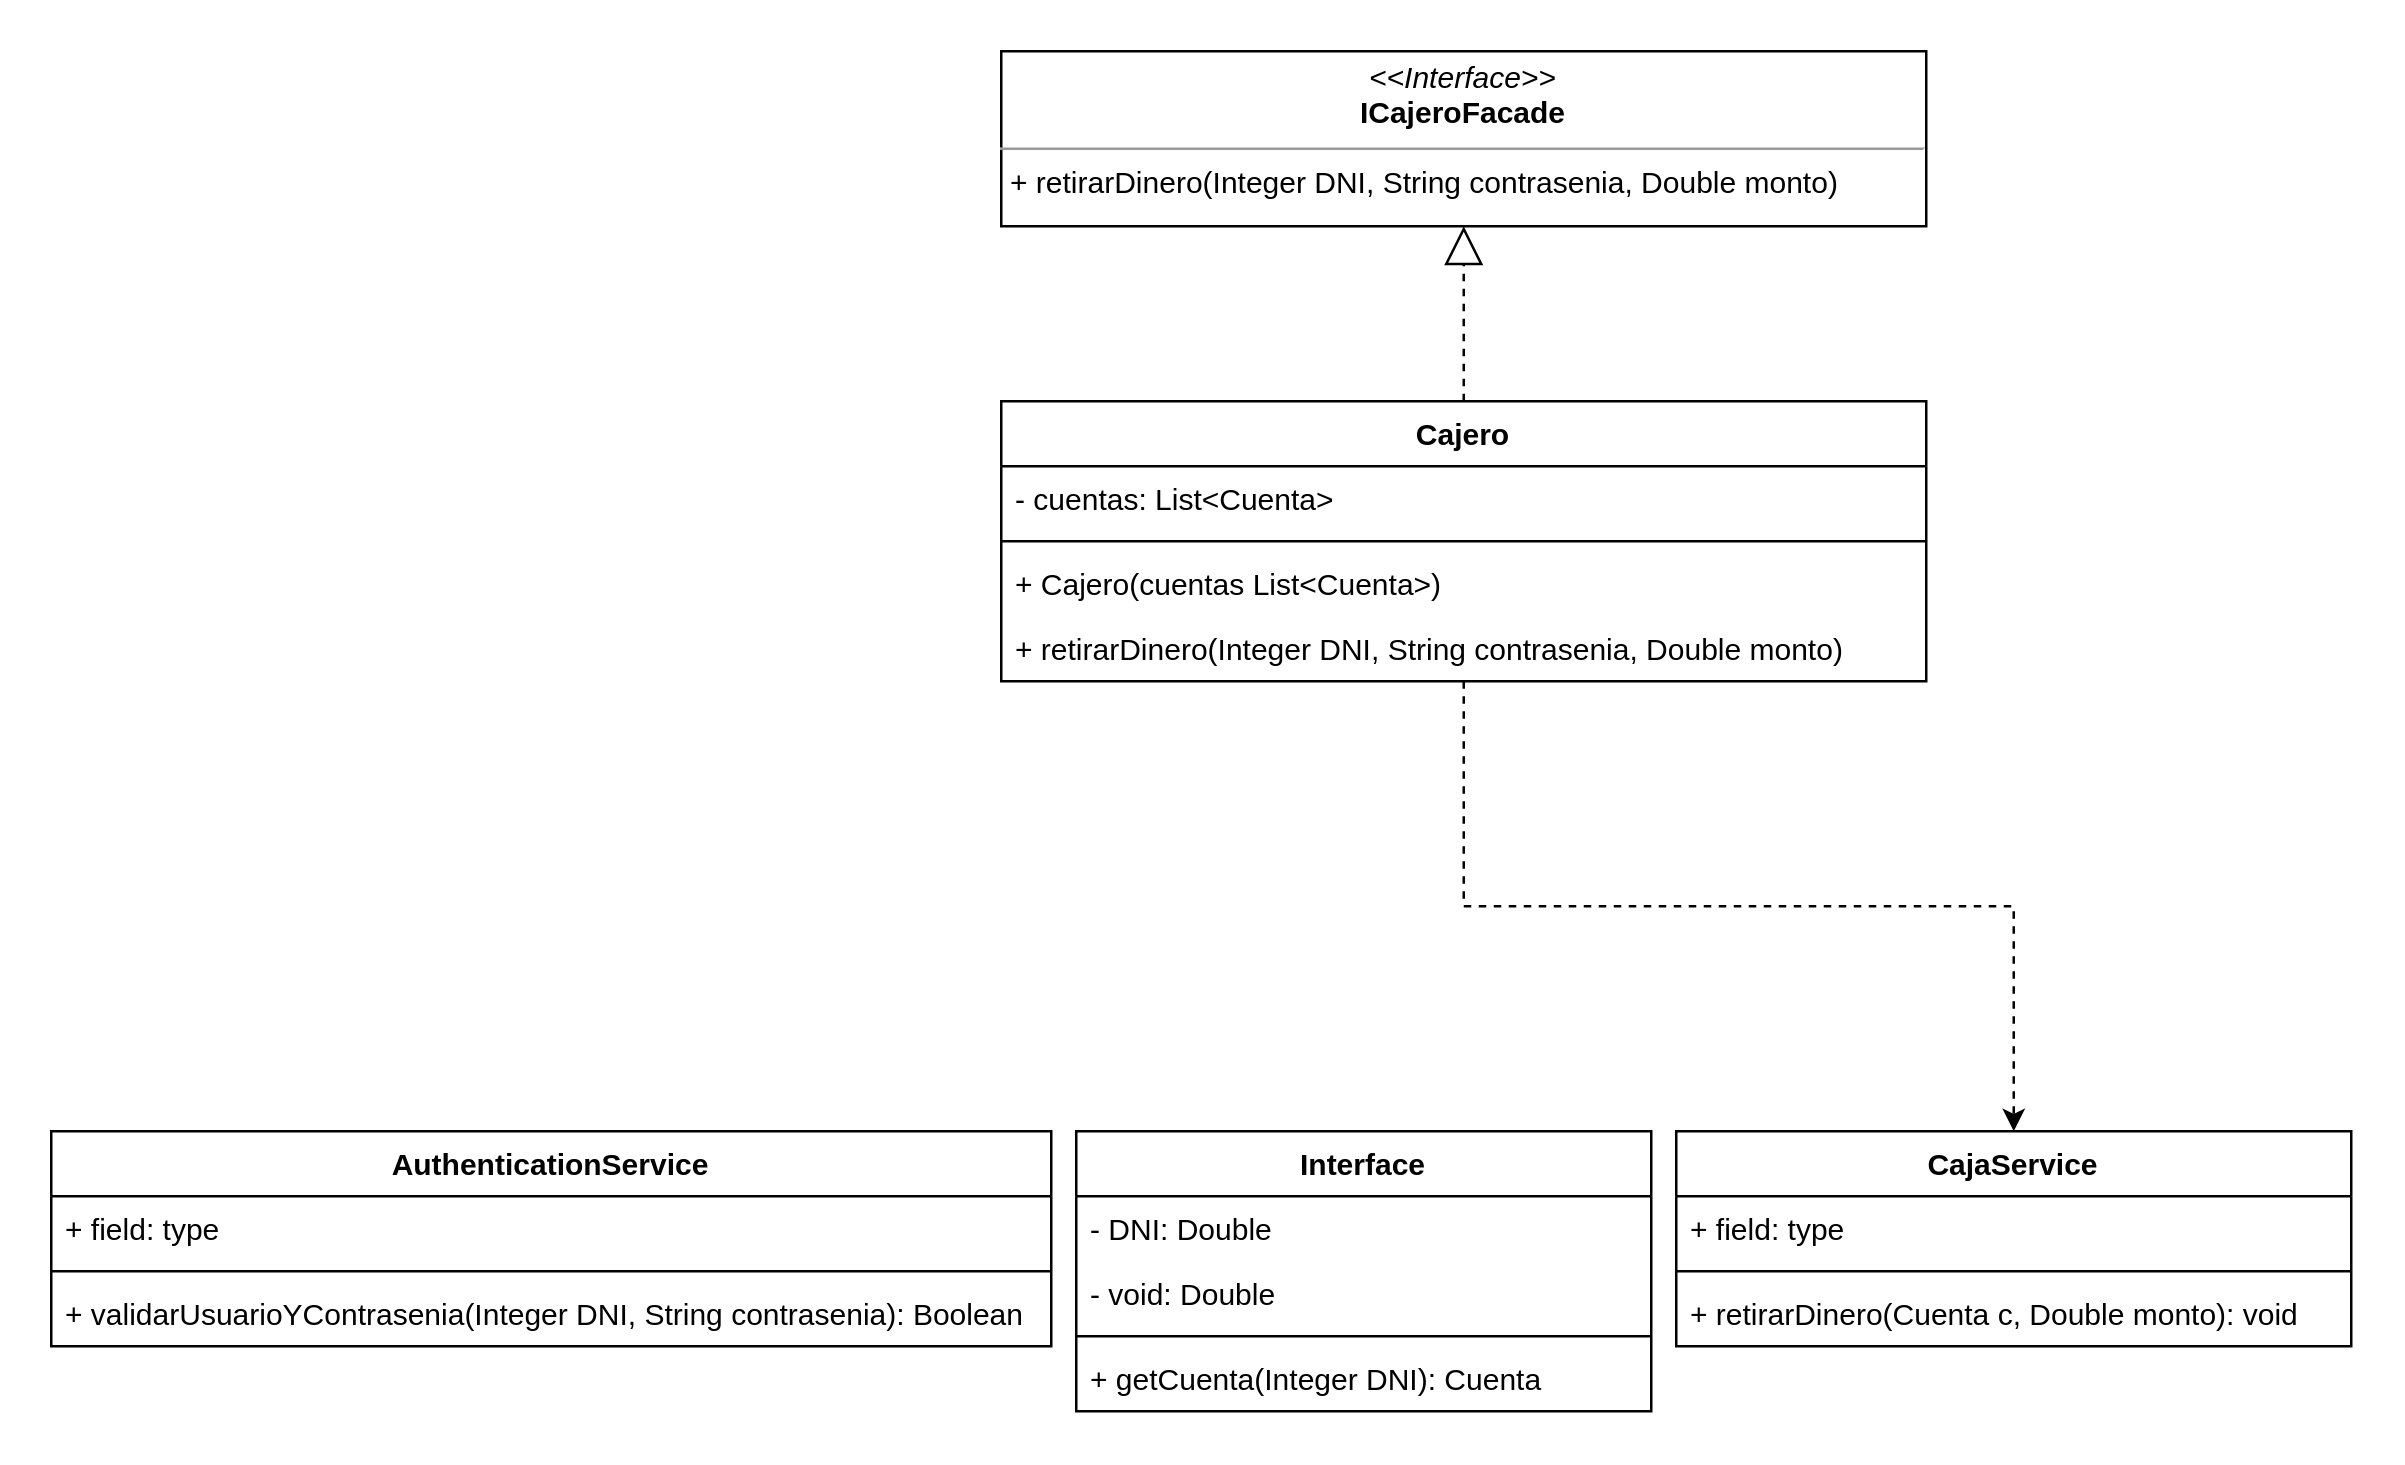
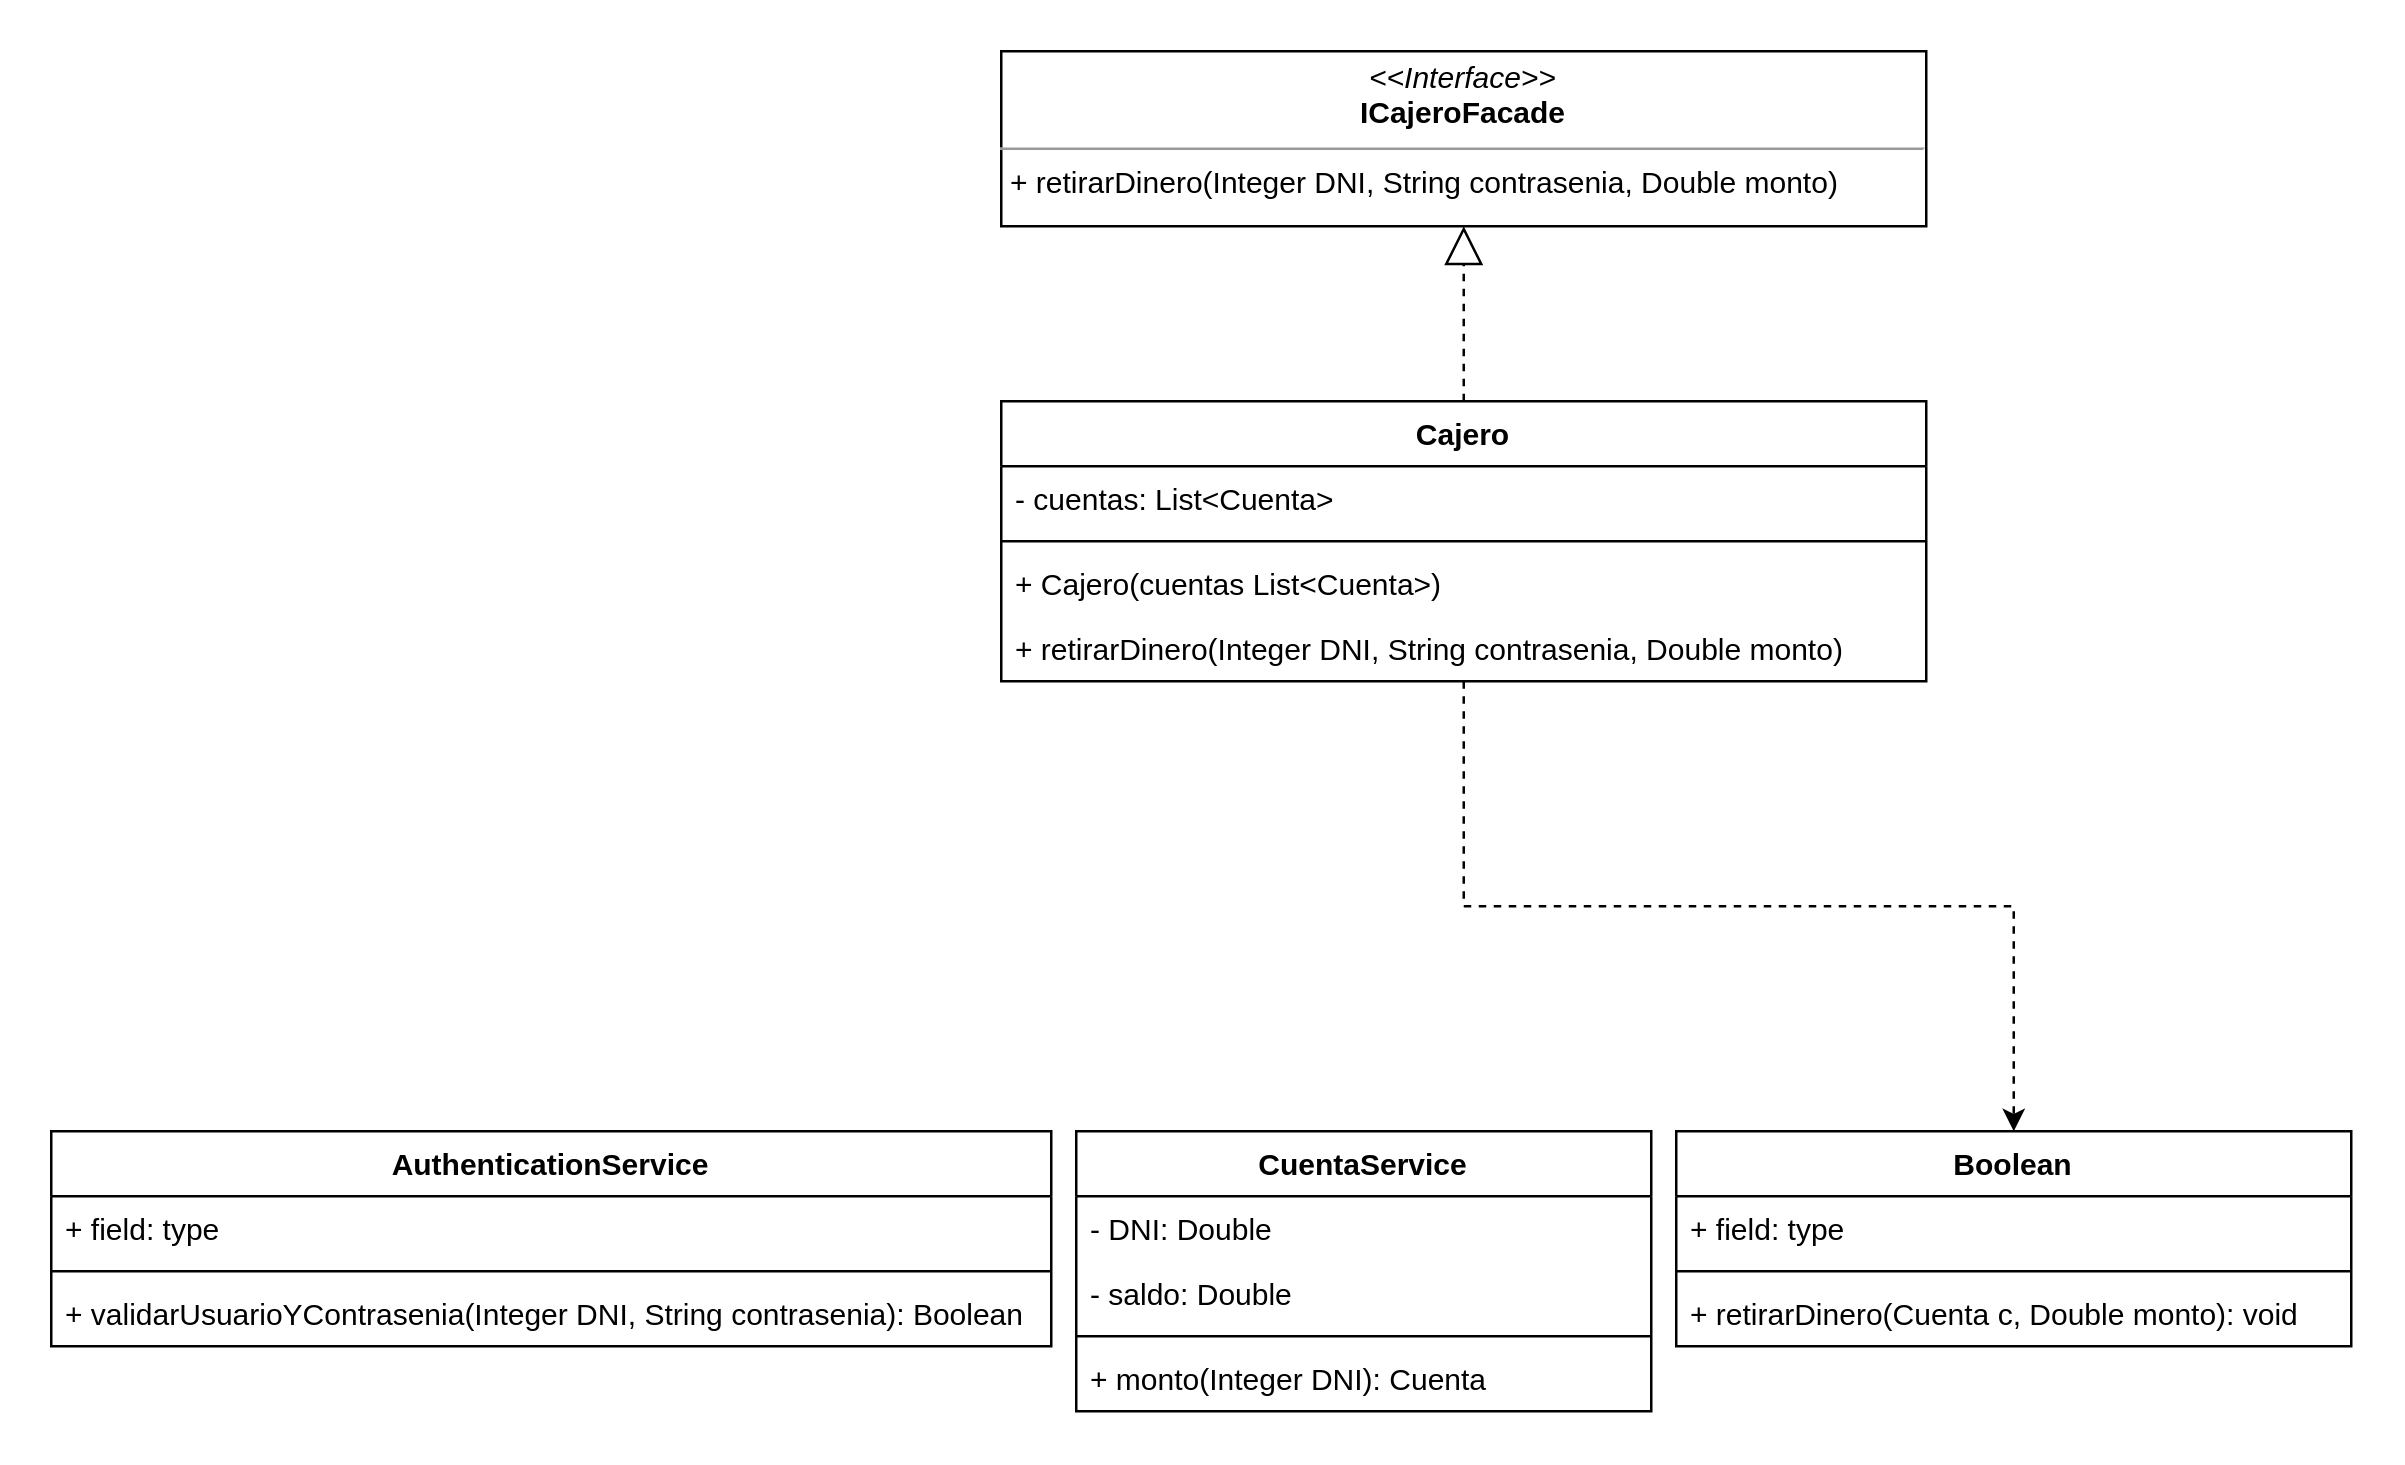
node "Interface": label "Interface" -> "CuentaService"
node "CajaService": label "CajaService" -> "Boolean"
node "- void: Double": label "- void: Double" -> "- saldo: Double"
node "+ getCuenta(Integer DNI): Cuenta": label "+ getCuenta(Integer DNI): Cuenta" -> "+ monto(Integer DNI): Cuenta"
